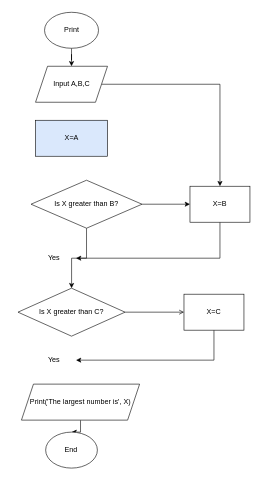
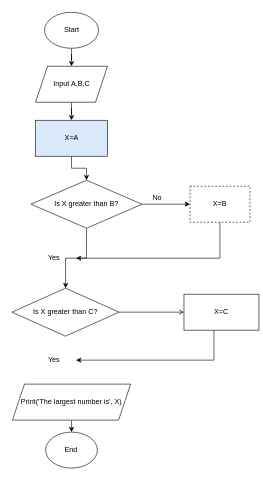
node "Print": label "Print" -> "Start"
edge "Input A,B,C" -> "X=B": now "Input A,B,C" -> "X=A"
edge "X=A" -> "Is X greater than B?": added
node "No": added
node "X=B": style solid -> dashed
node "Is X greater than C?": moved (71, 312) -> (65, 312)
node "X=C": size 60x36 -> 75x36
node "Print('The largest number is', X)": moved (80, 402) -> (71, 402)
